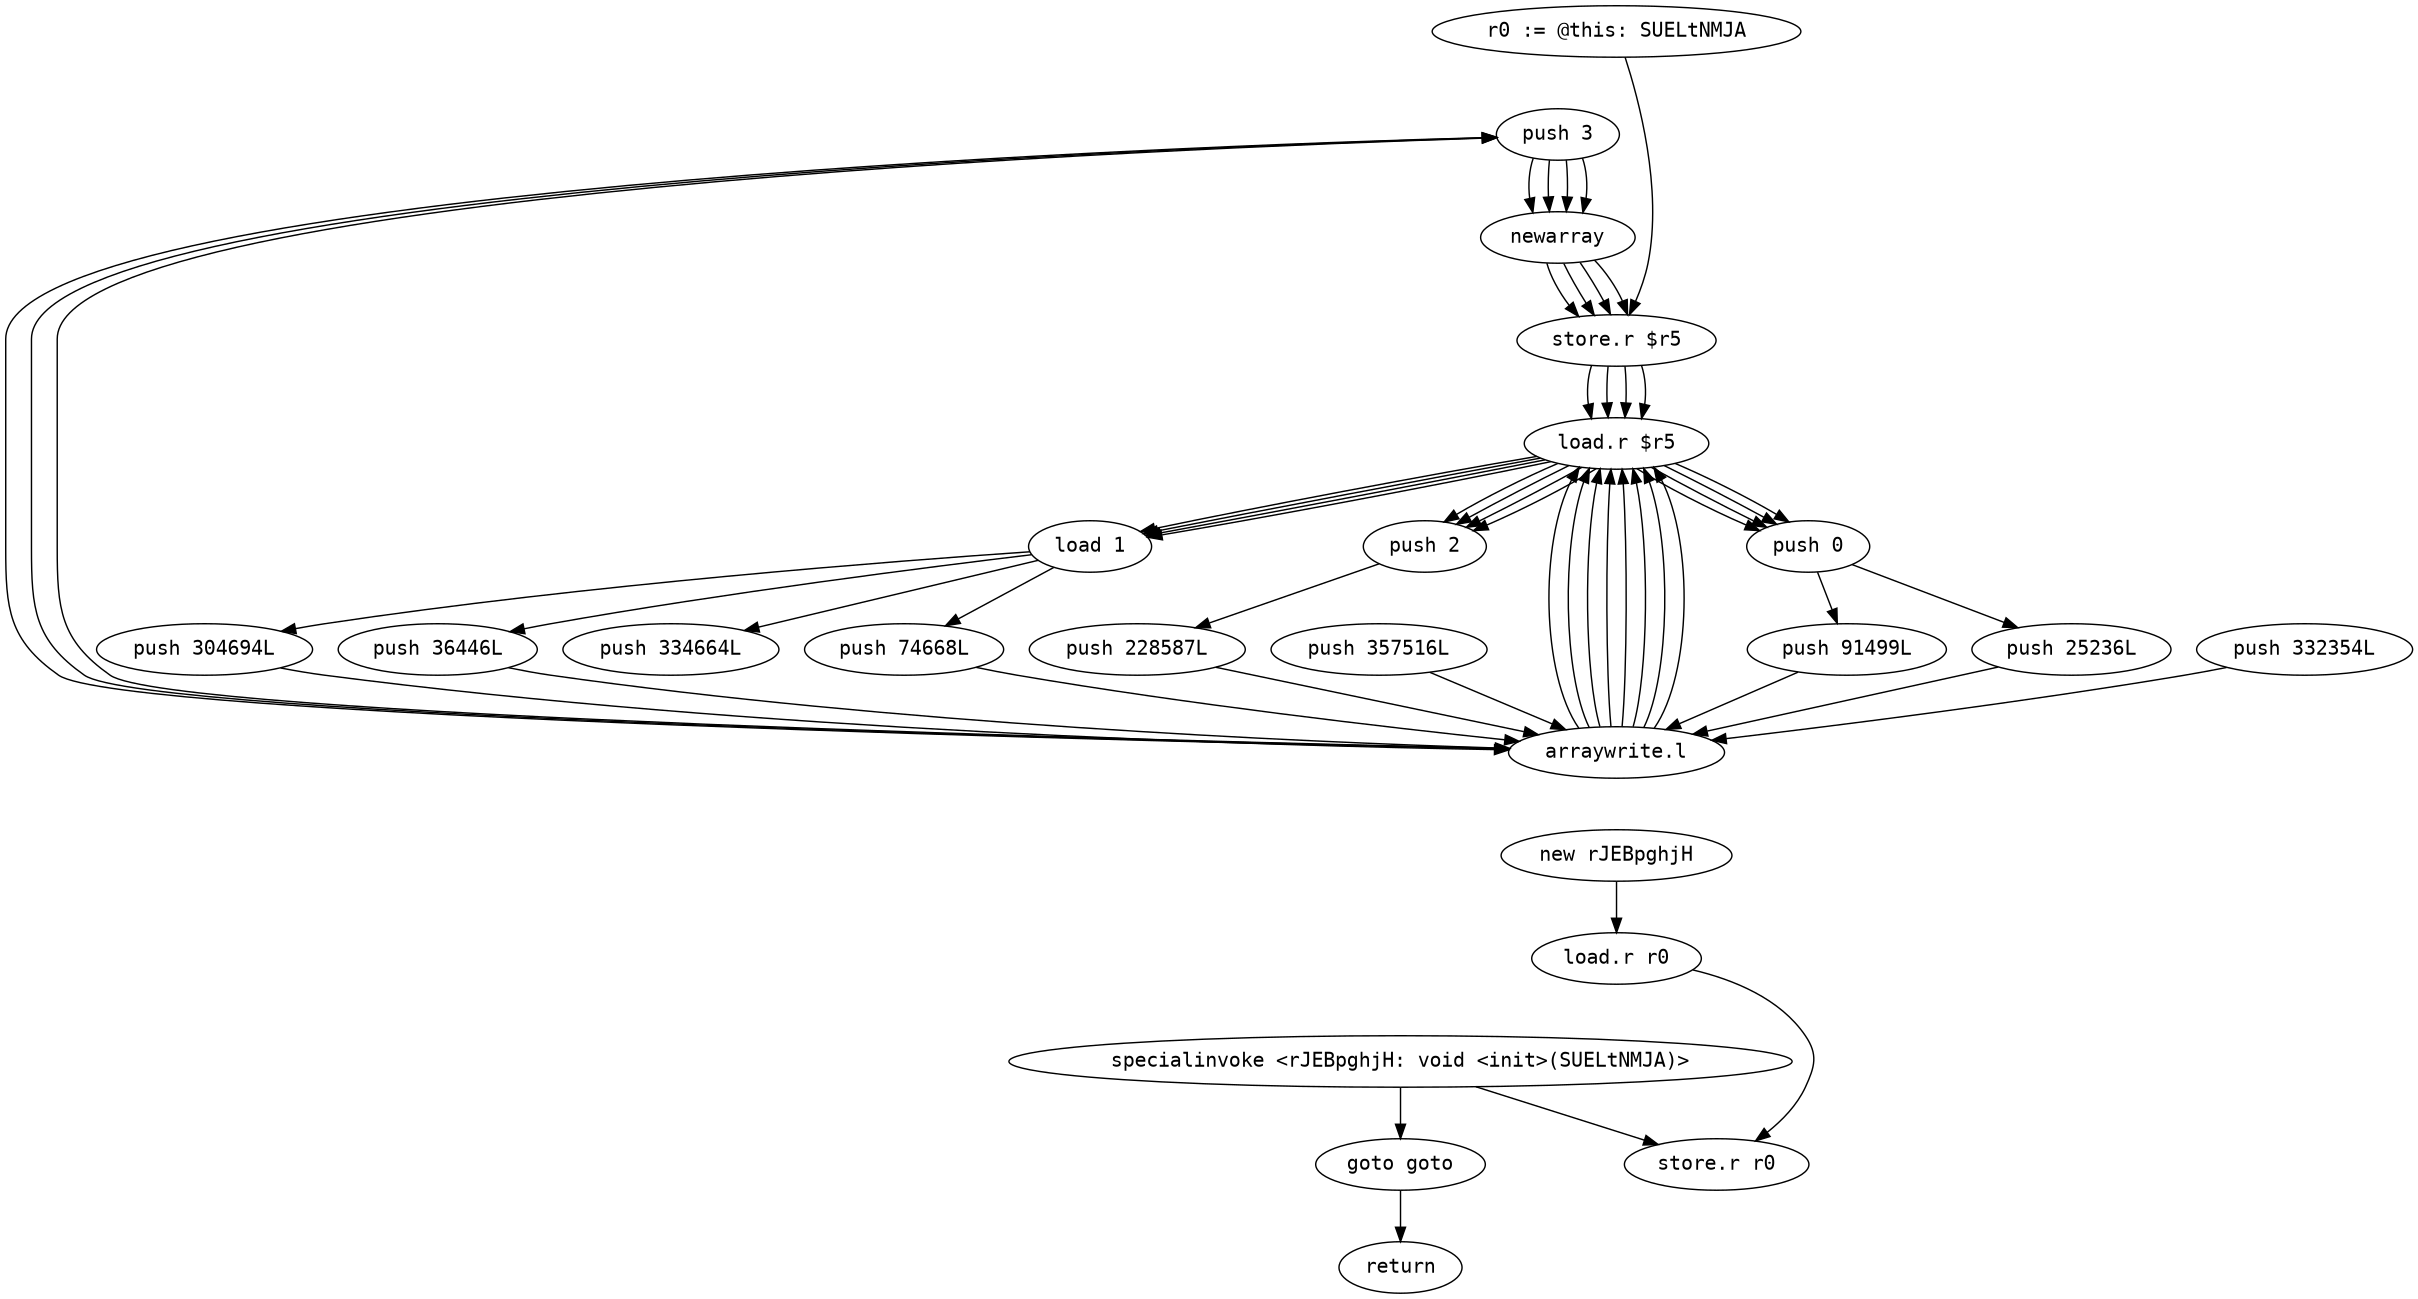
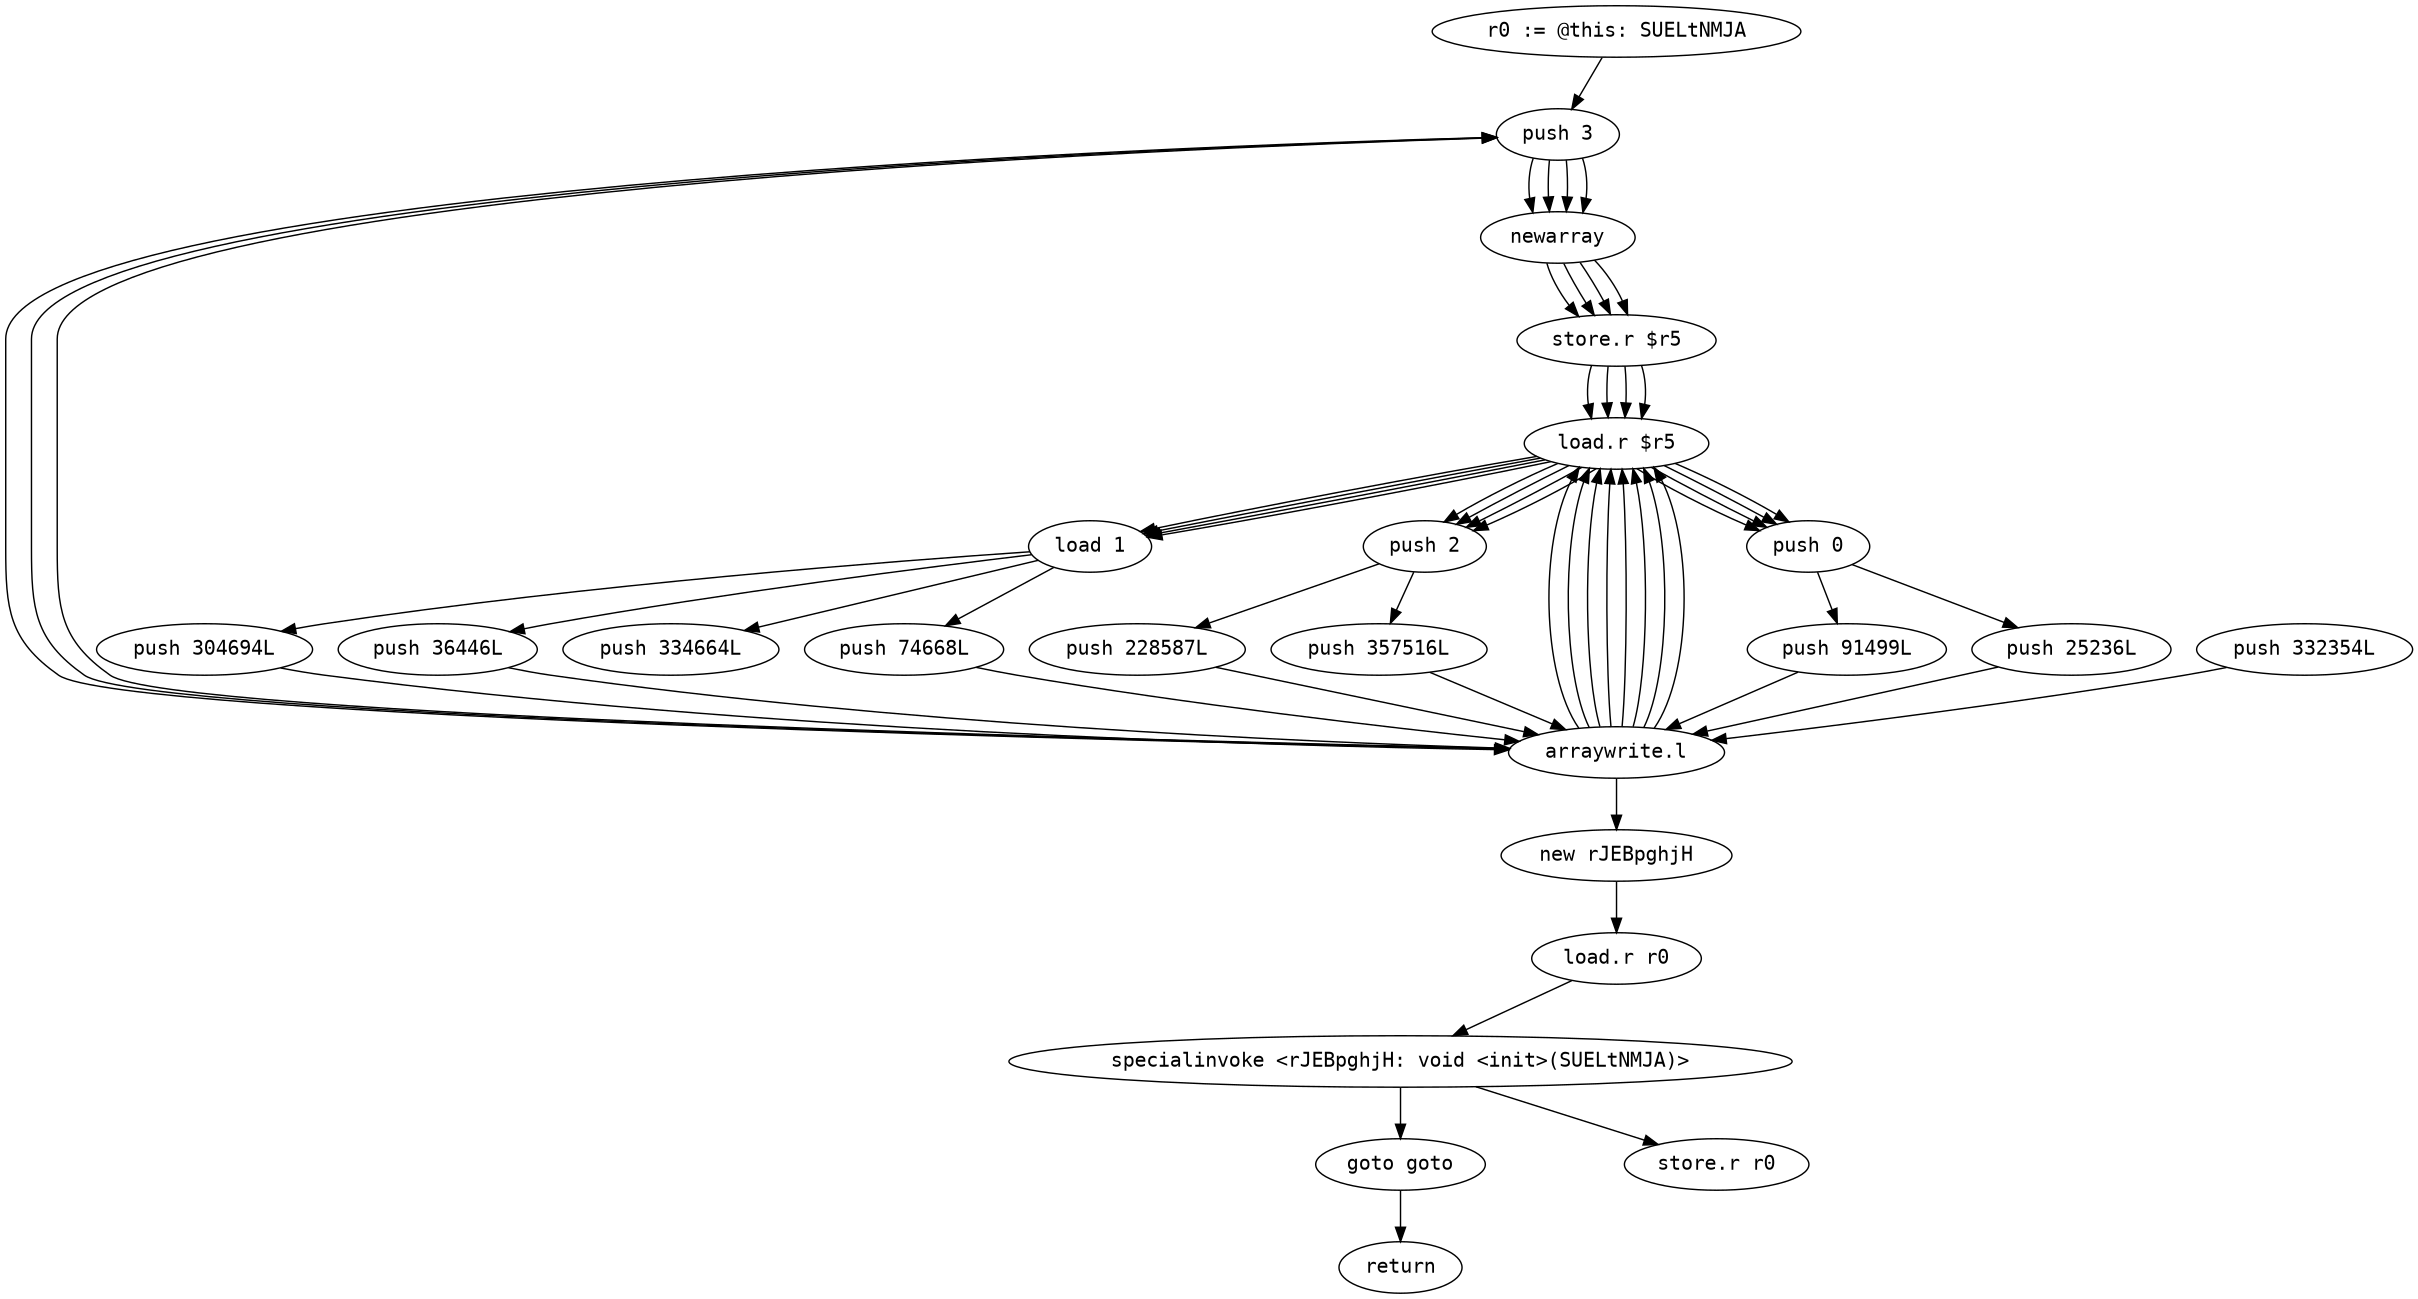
edge "r0 := @this: SUELtNMJA" -> "store.r $r5": now "r0 := @this: SUELtNMJA" -> "push 3"
edge "push 2" -> "push 357516L": added
edge "arraywrite.l" -> "new rJEBpghjH": added
edge "load.r r0" -> "store.r r0": now "load.r r0" -> "specialinvoke <rJEBpghjH: void <init>(SUELtNMJA)>"
